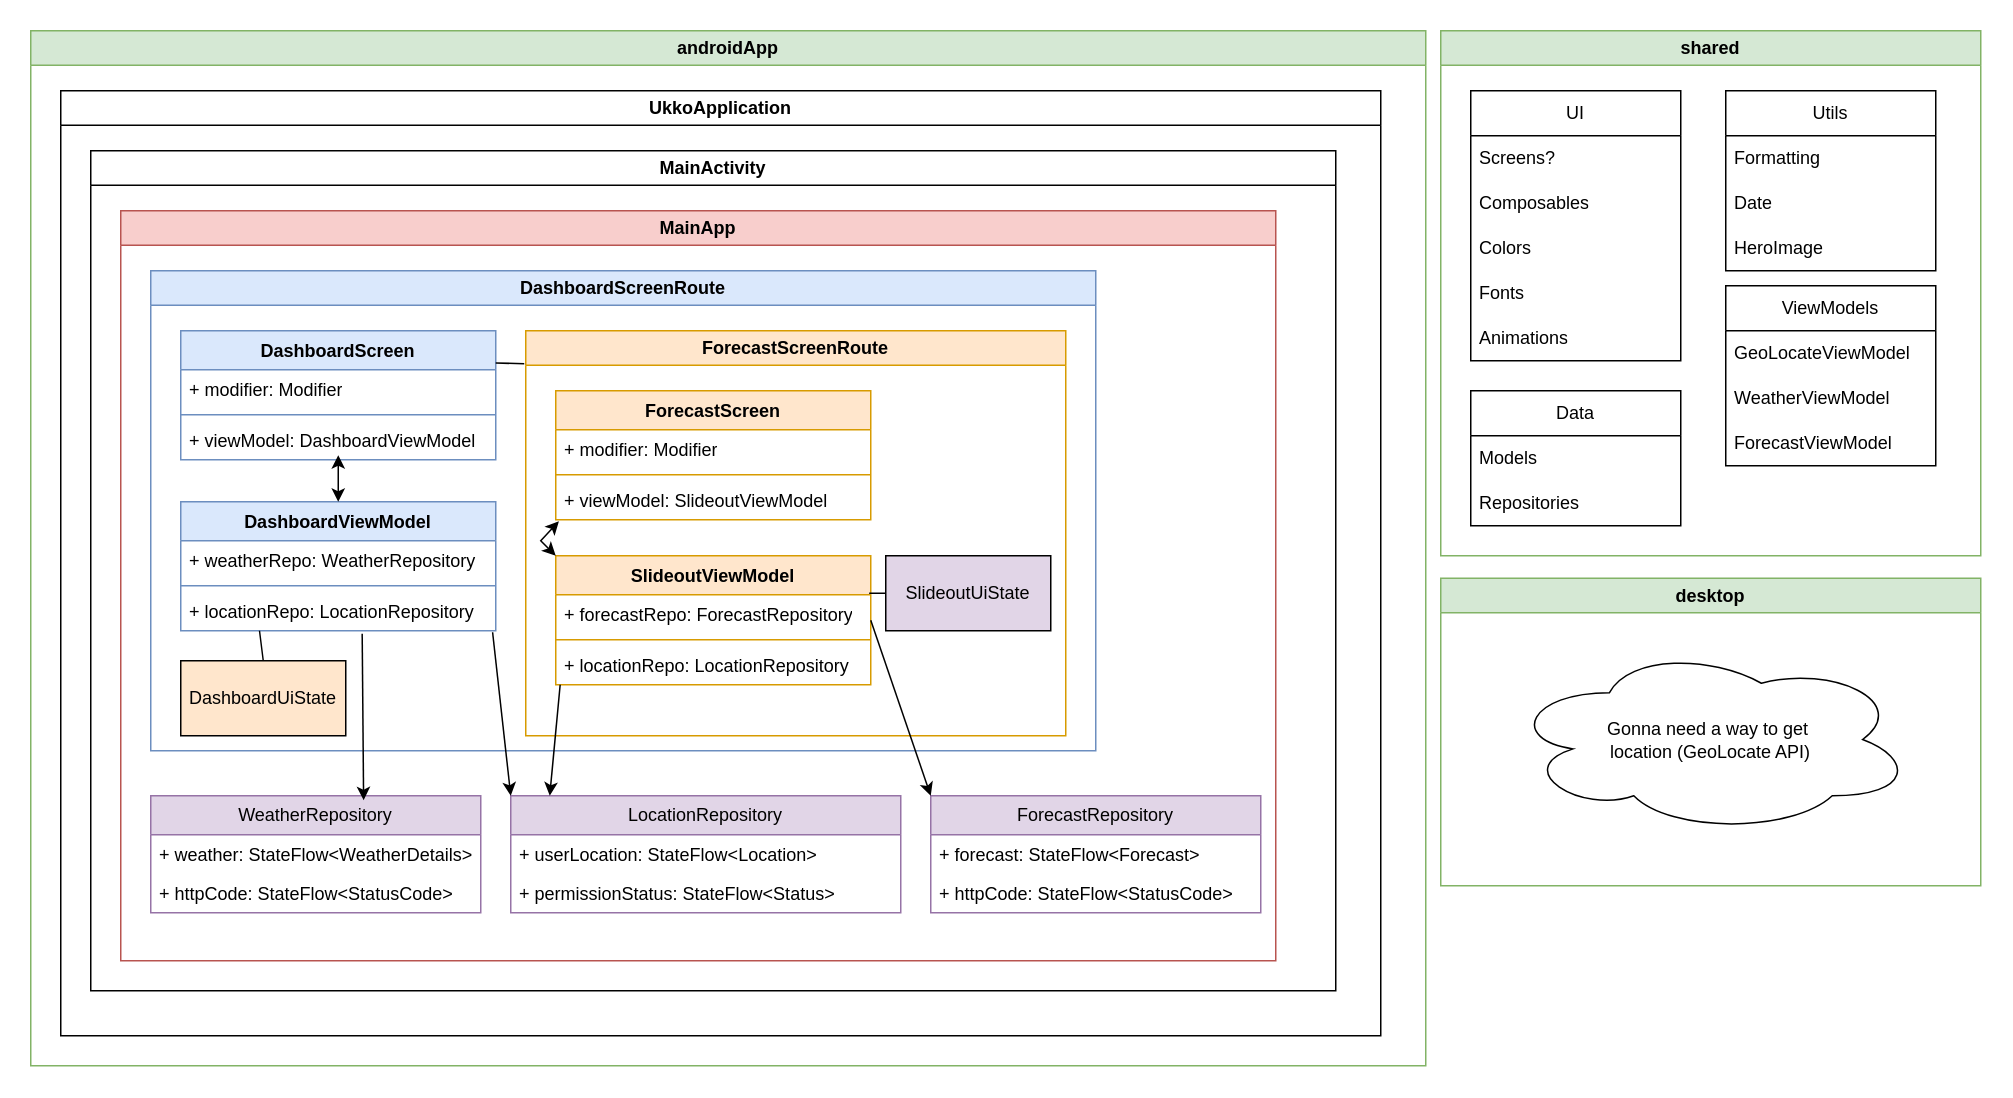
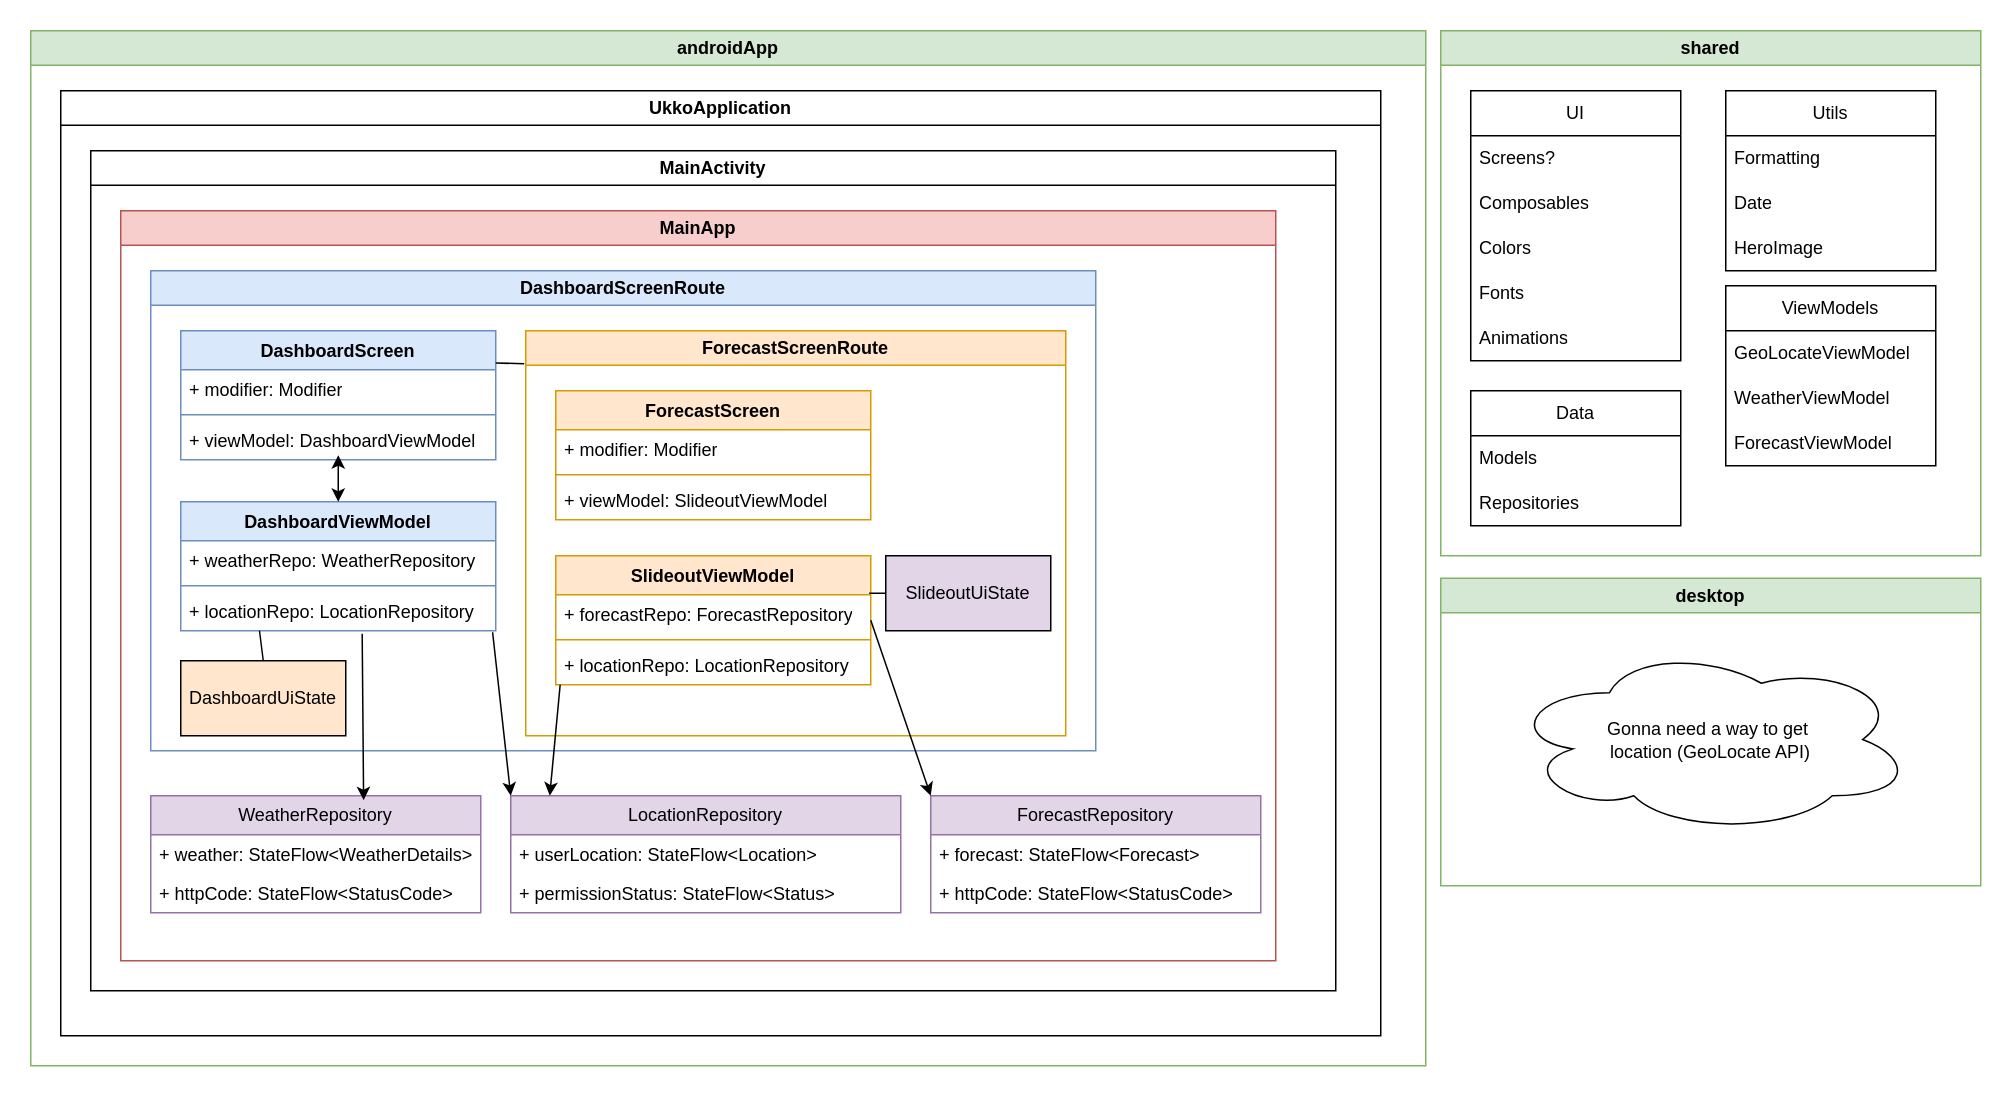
edge "+ viewModel: SlideoutViewModel" -- "SlideoutViewModel": removed
